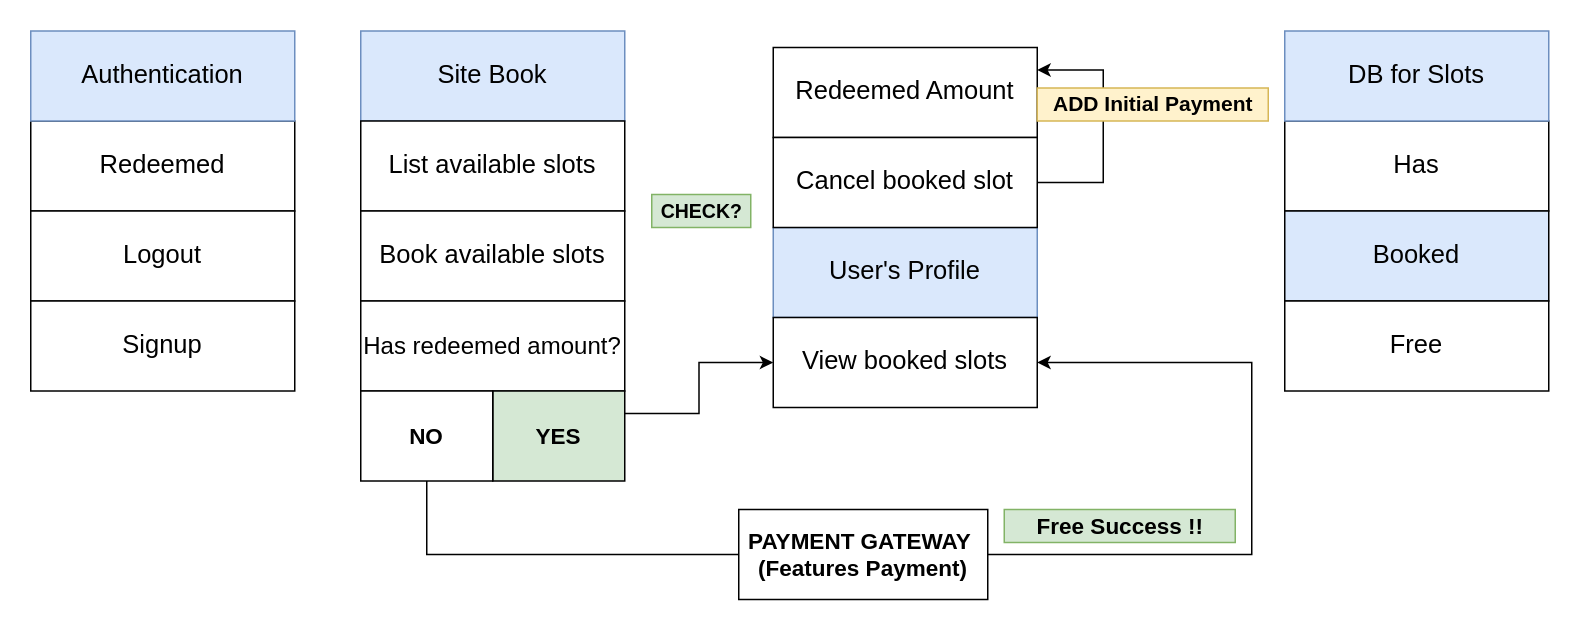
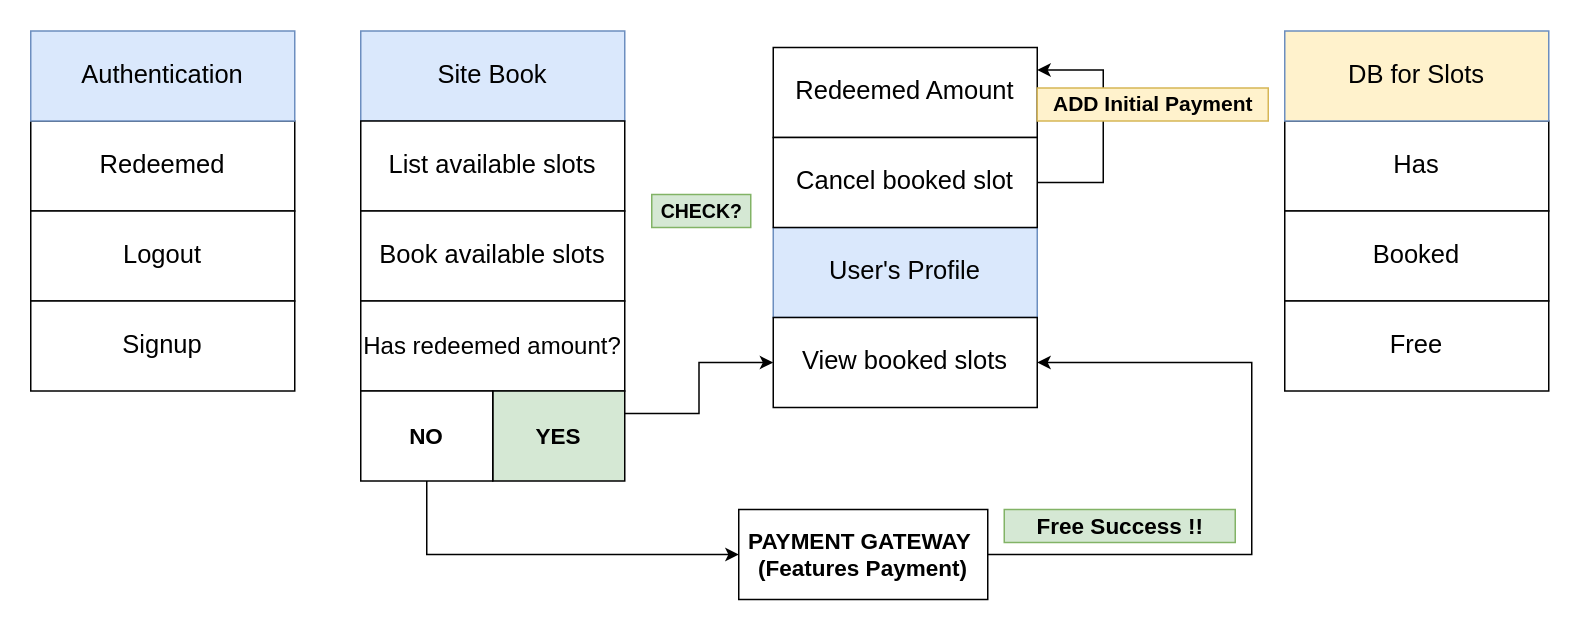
node "DB for Slots": fillcolor #dae8fc -> #fff2cc
node "Booked": fillcolor #dae8fc -> #ffffff
edge "NO" -- "PAYMENT GATEWAY (Features Payment)": arrowhead none -> classic
